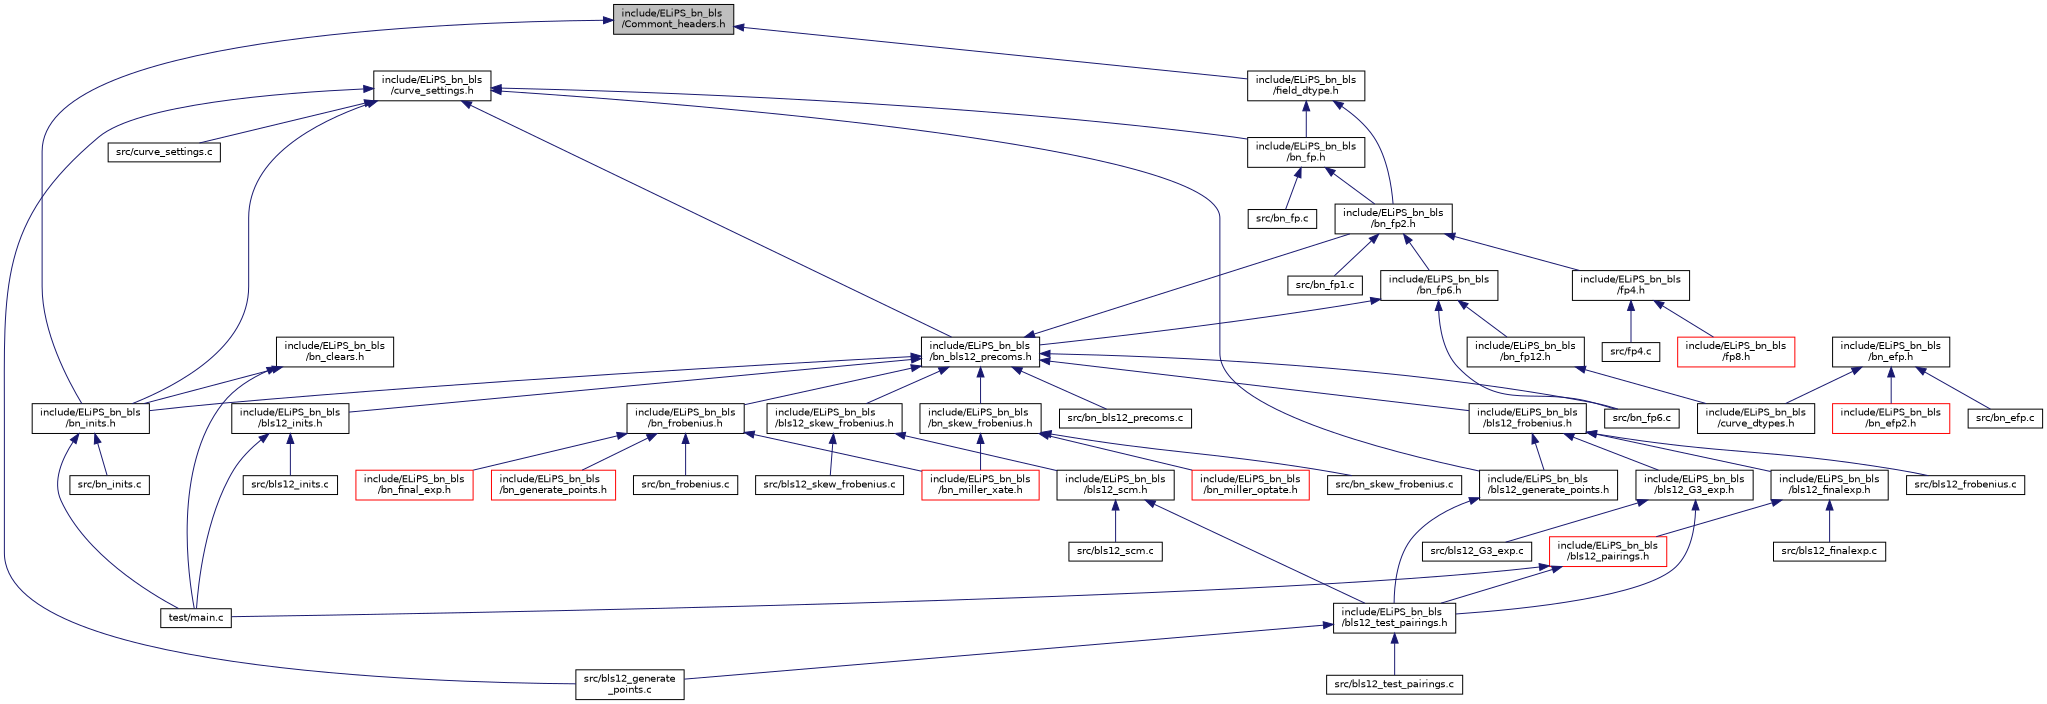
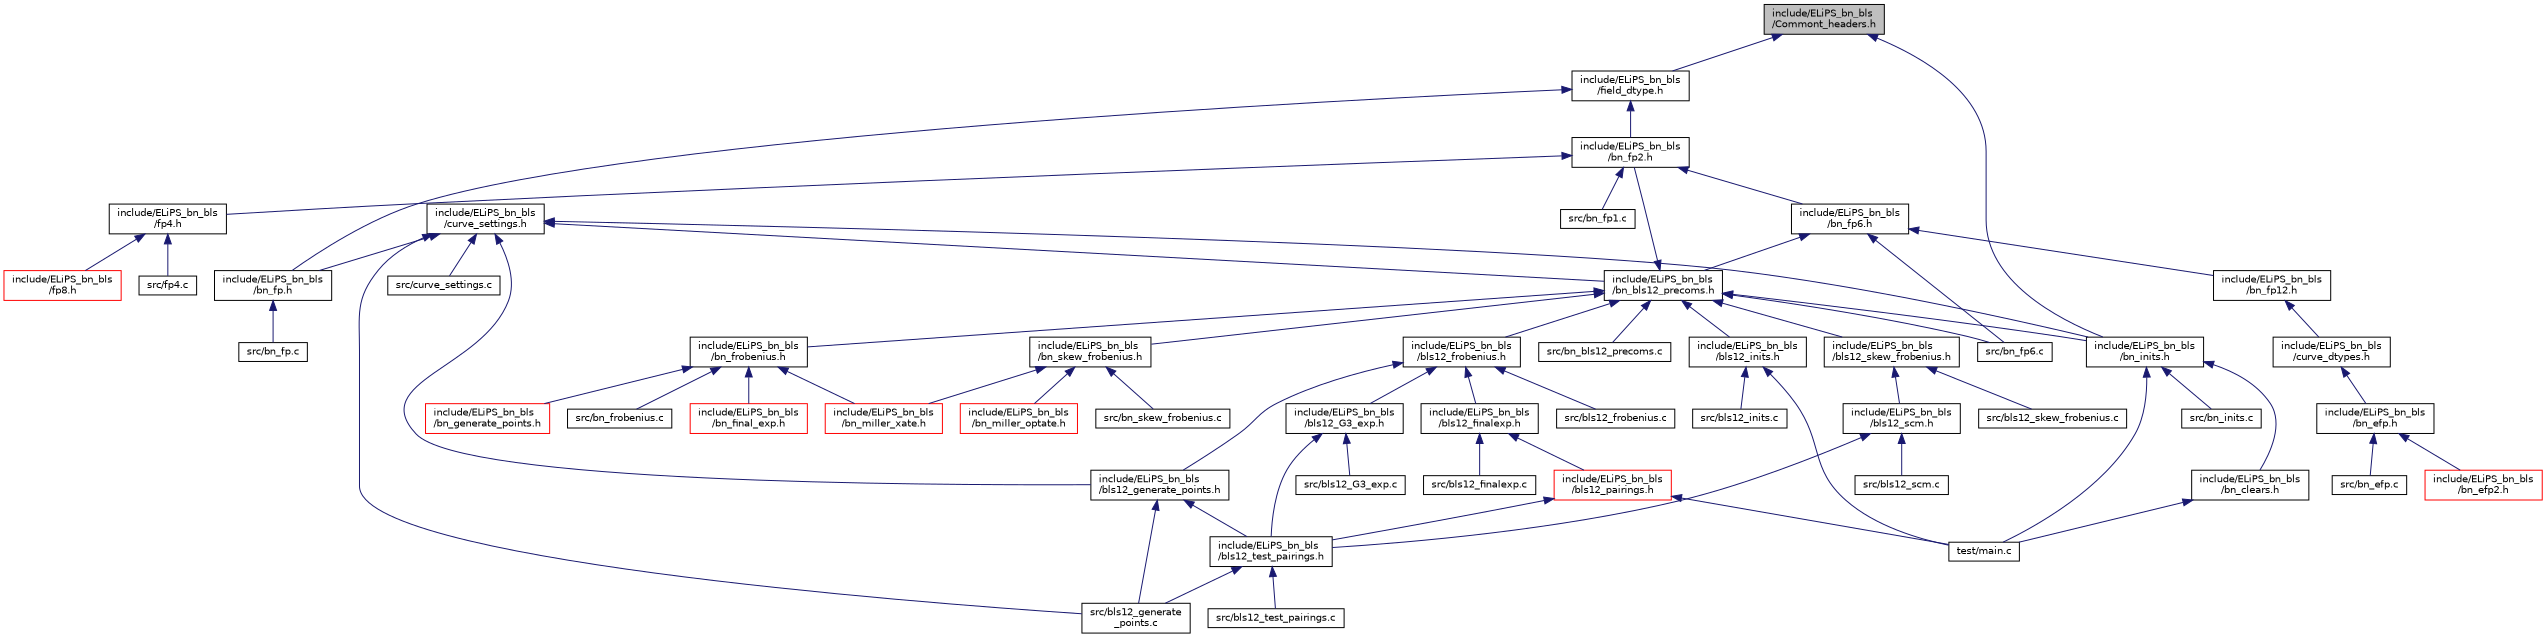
edge "include/ELiPS_bn_bls /bn_fp2.h" -> "include/ELiPS_bn_bls /bn_fp.h": removed
edge "include/ELiPS_bn_bls /bn_inits.h" -> "include/ELiPS_bn_bls /bn_clears.h": reversed
edge "include/ELiPS_bn_bls /curve_dtypes.h" -> "include/ELiPS_bn_bls /bn_efp.h": reversed
edge "src/bls12_generate _points.c" -> "include/ELiPS_bn_bls /bls12_generate_points.h": added
